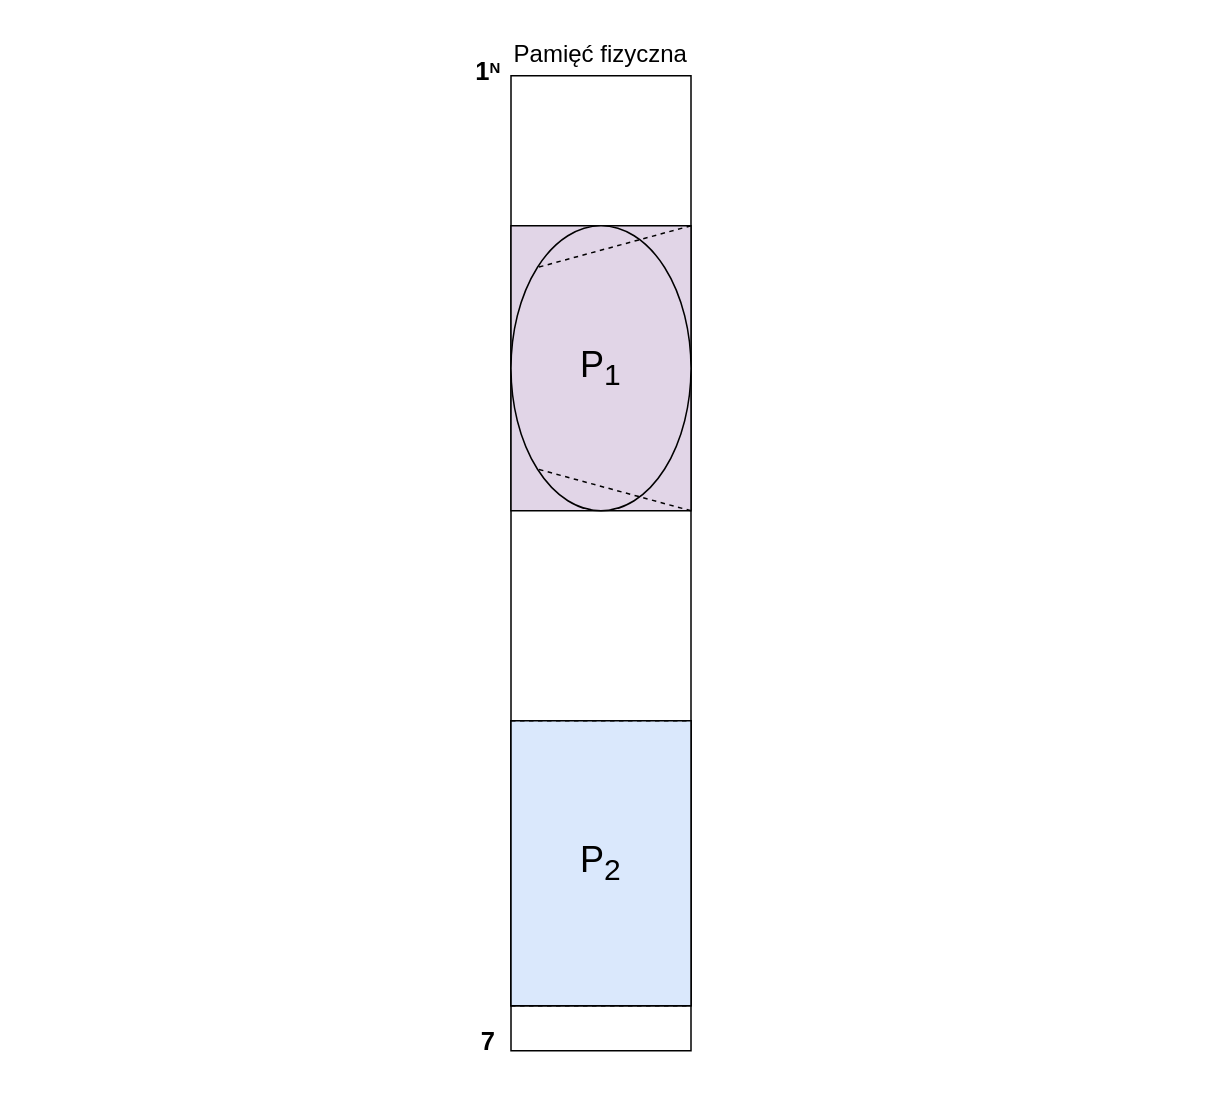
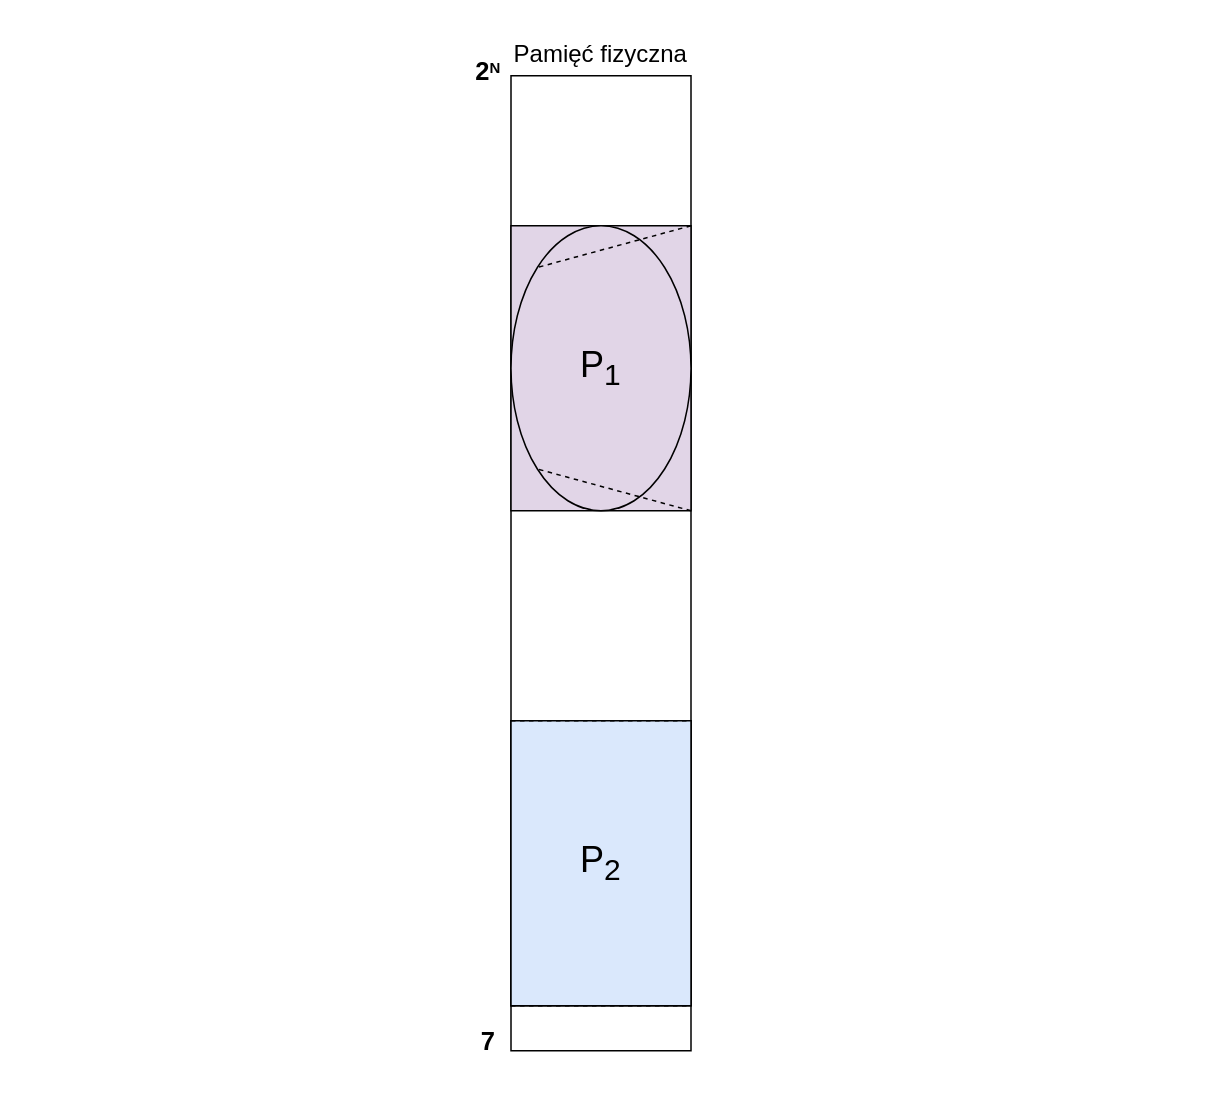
node "1N": label "1N" -> "2N"
